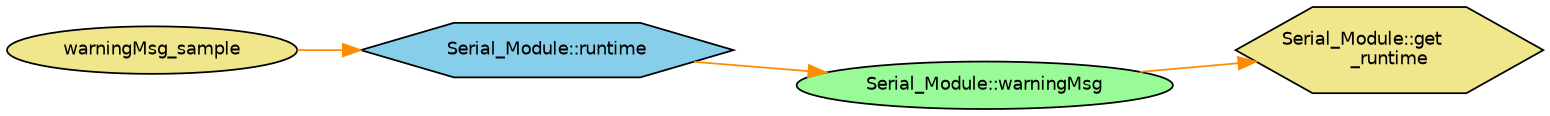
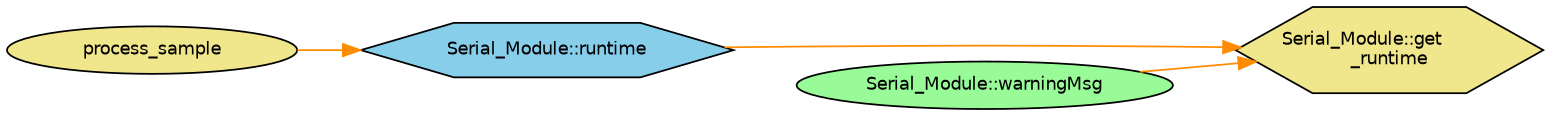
node "warningMsg_sample": label "warningMsg_sample" -> "process_sample"
edge "Serial_Module::runtime" -> "Serial_Module::warningMsg": now "Serial_Module::runtime" -> "Serial_Module::get _runtime"
